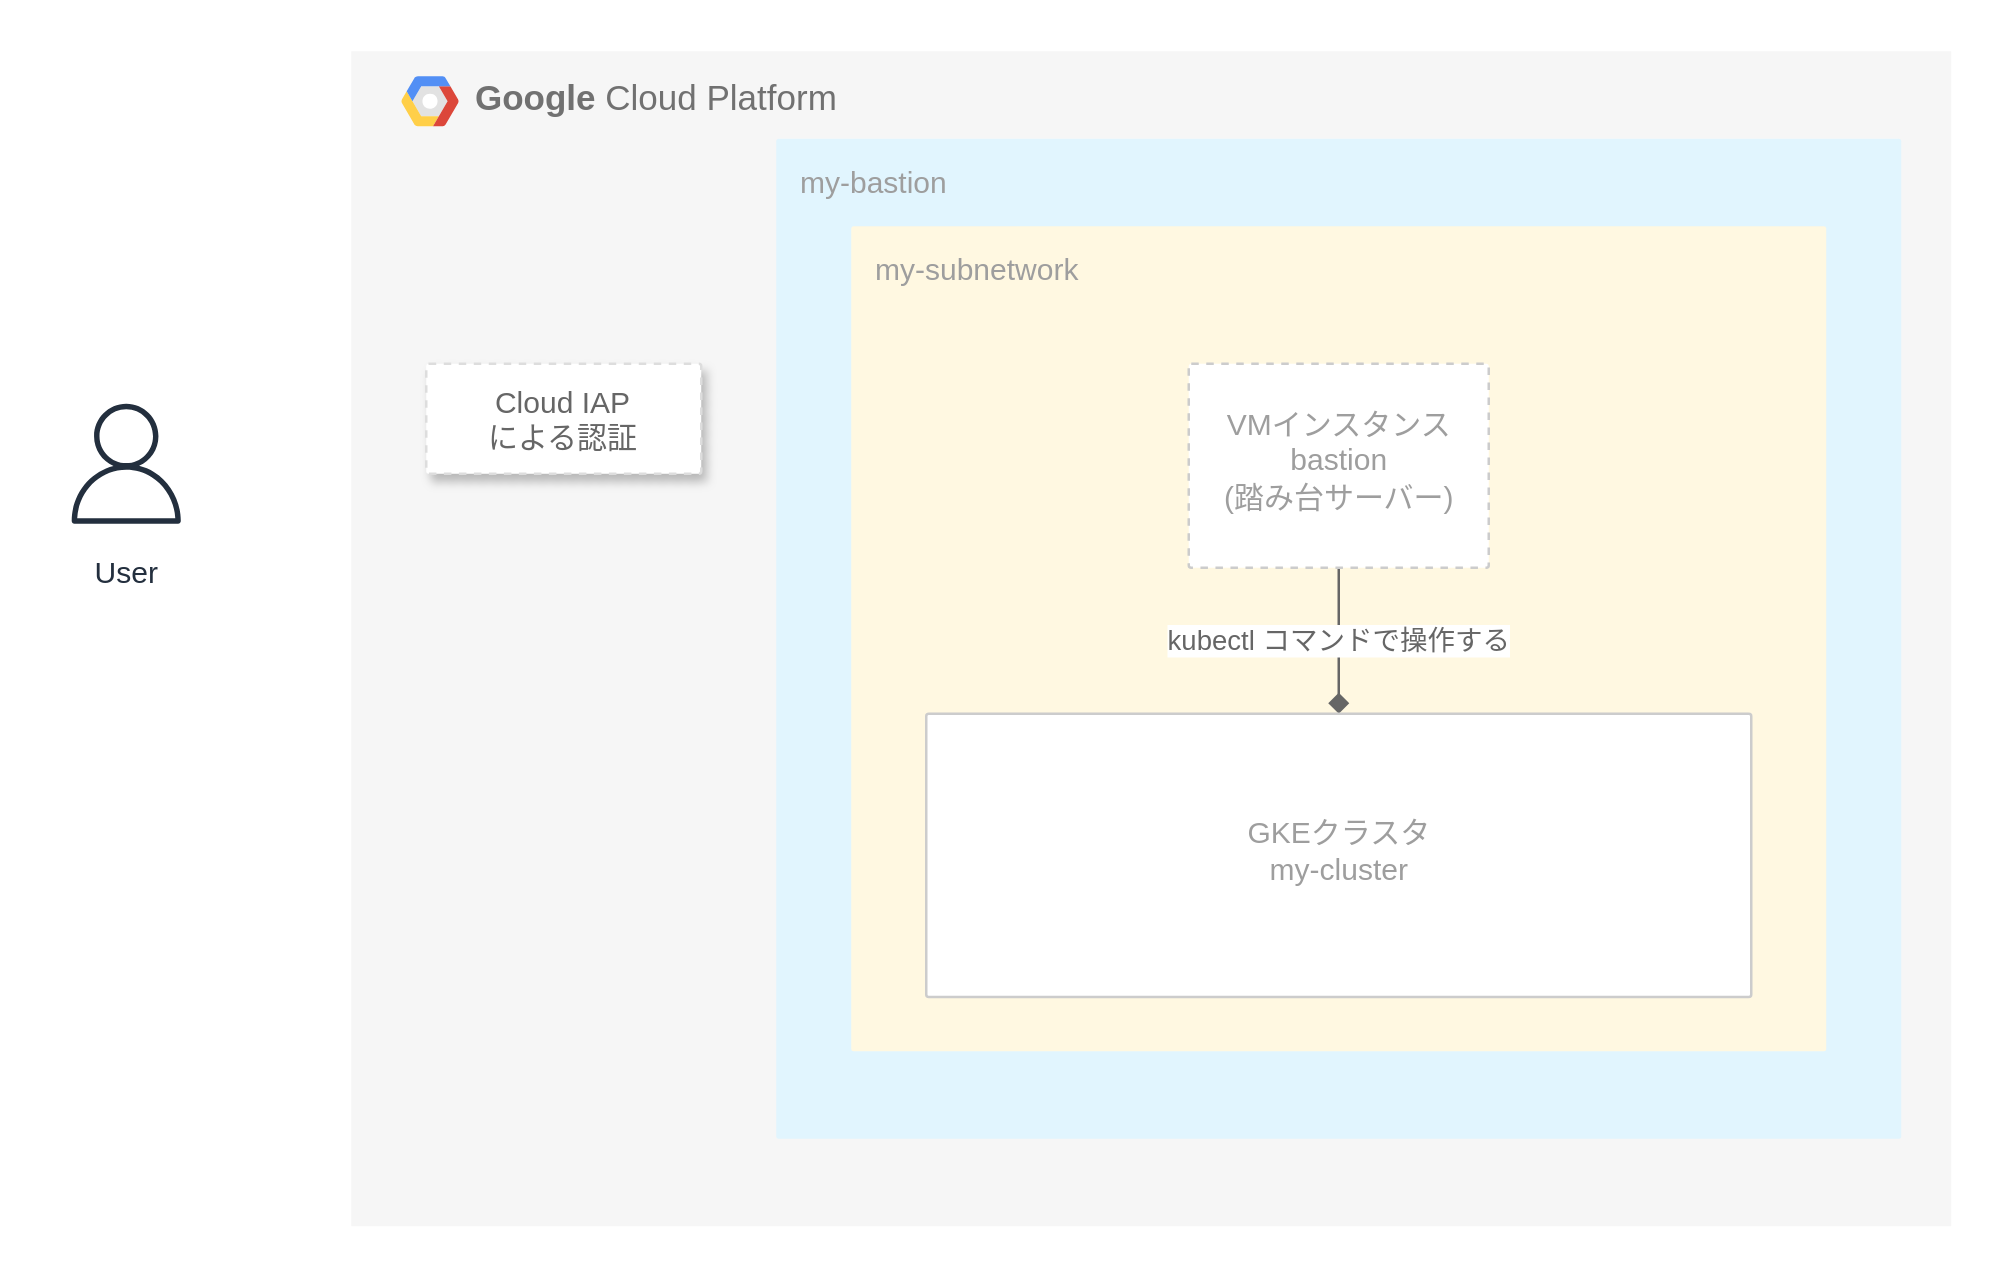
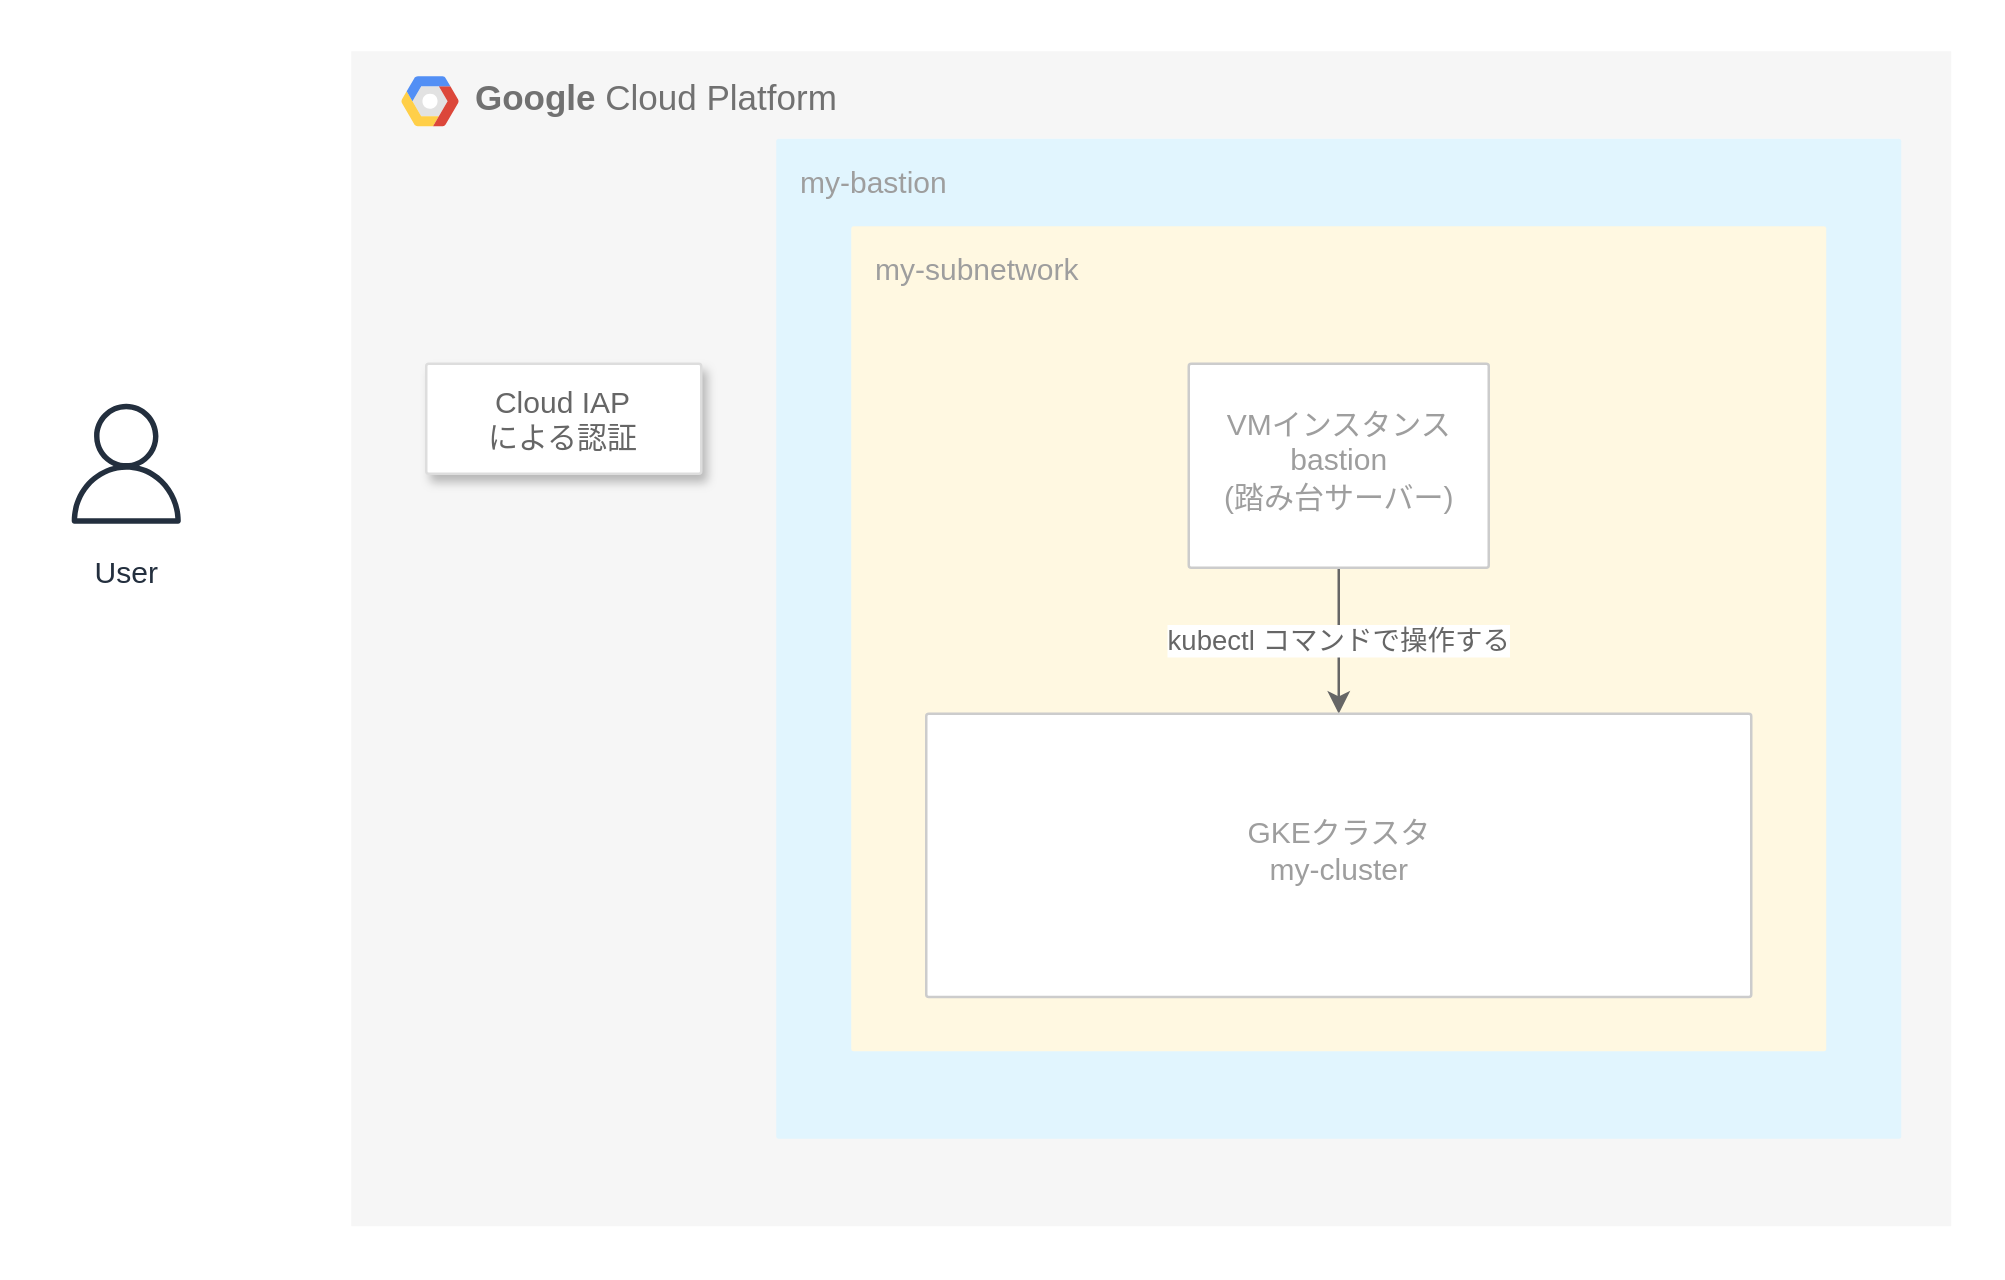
node "Cloud IAP による認証": style dashed -> solid
node "VMインスタンス bastion (踏み台サーバー)": style dashed -> solid
edge "VMインスタンス bastion (踏み台サーバー)" -> "GKEクラスタ my-cluster": arrowhead diamond -> classic
